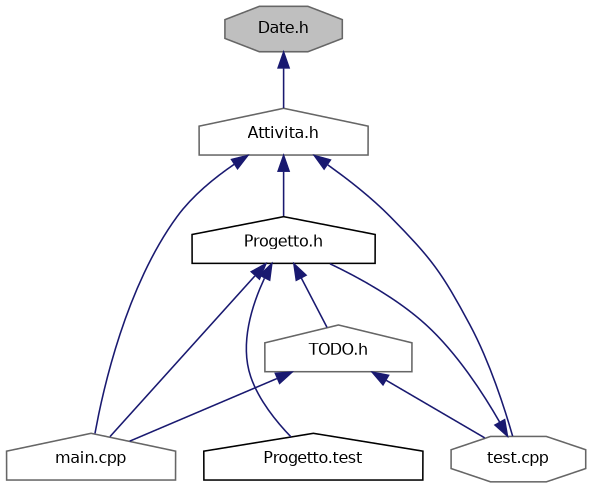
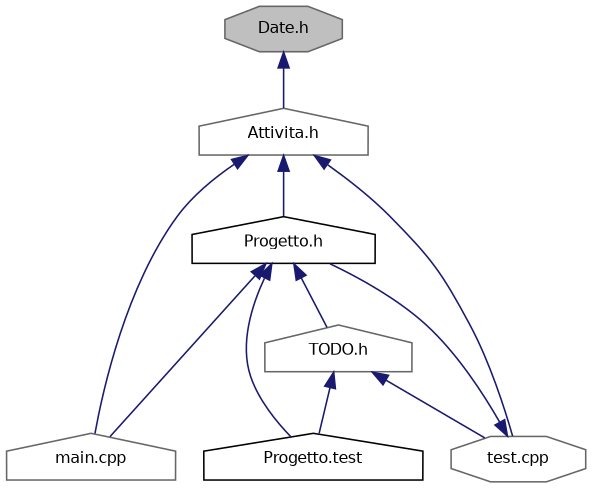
edge "main.cpp" -> "TODO.h": now "Progetto.test" -> "TODO.h"
